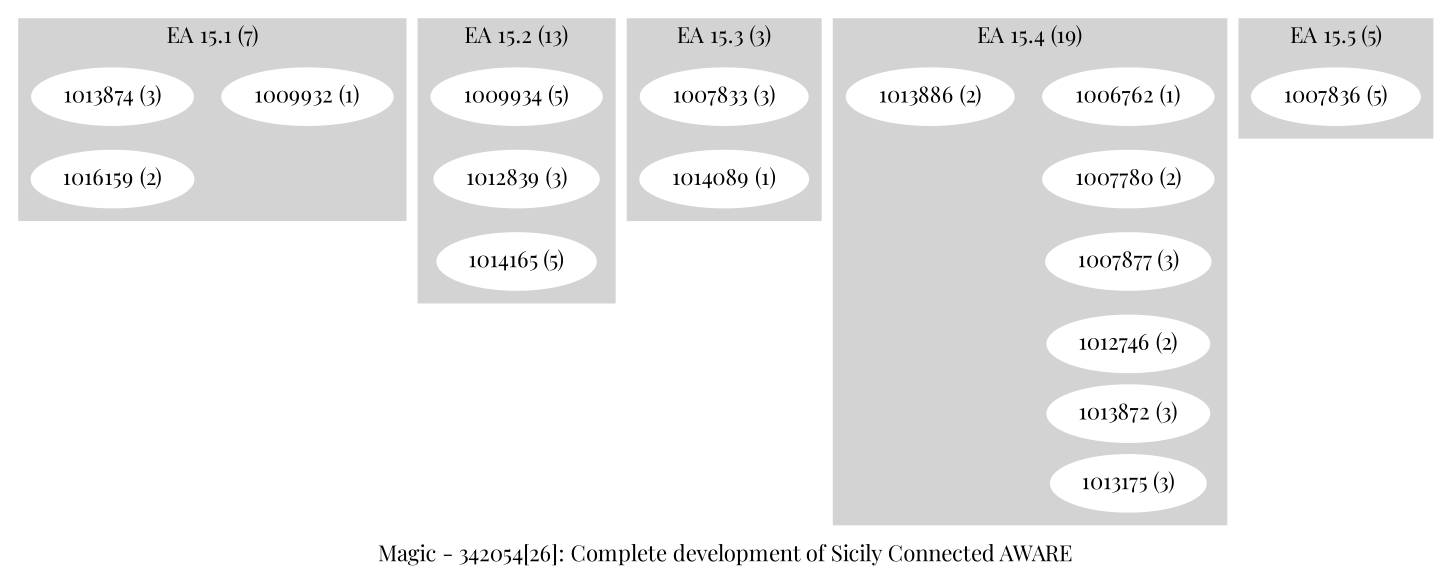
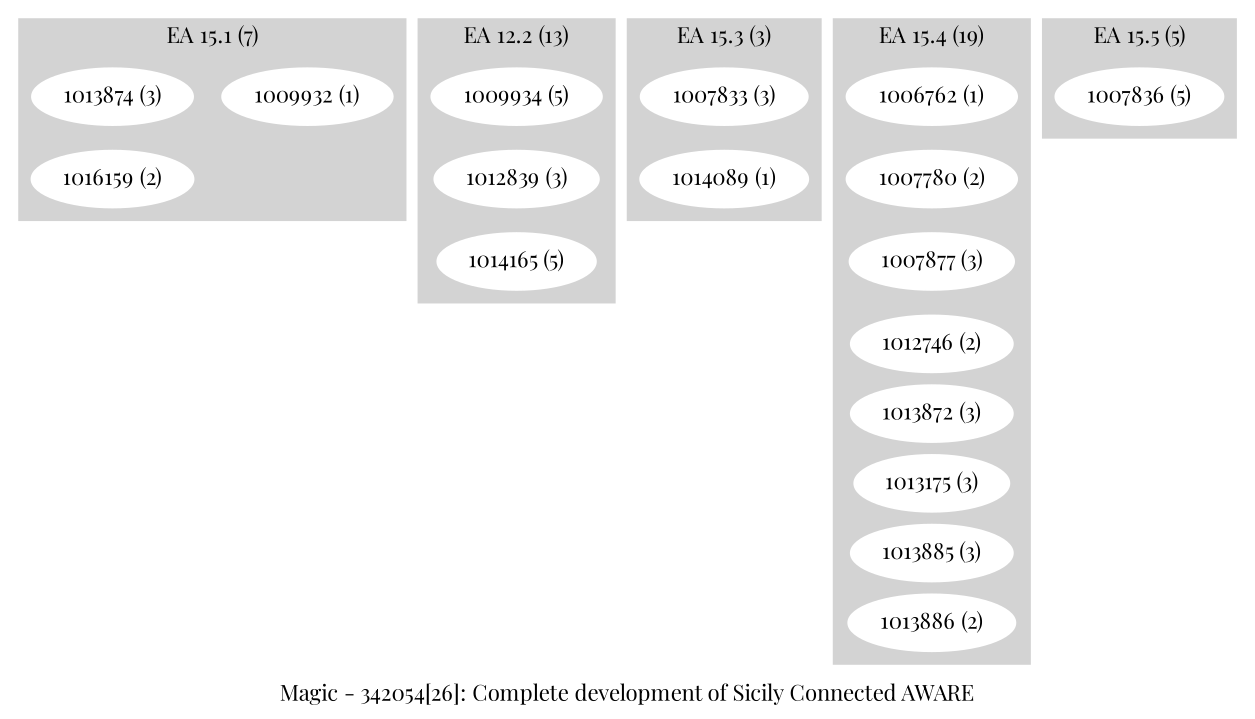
cluster "EA 15.2 (13)": label "EA 15.2 (13)" -> "EA 12.2 (13)"
node "1013885 (3)": added
